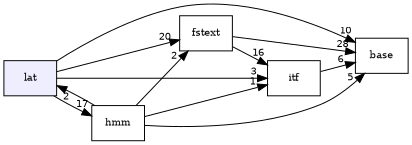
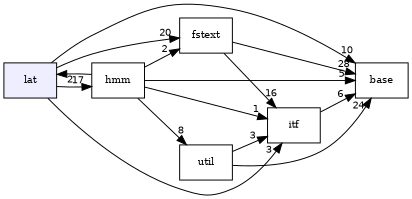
node "util": added
